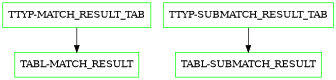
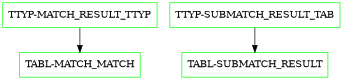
node "TTYP-MATCH_RESULT_TAB": label "TTYP-MATCH_RESULT_TAB" -> "TTYP-MATCH_RESULT_TTYP"
node "TABL-MATCH_RESULT": label "TABL-MATCH_RESULT" -> "TABL-MATCH_MATCH"
